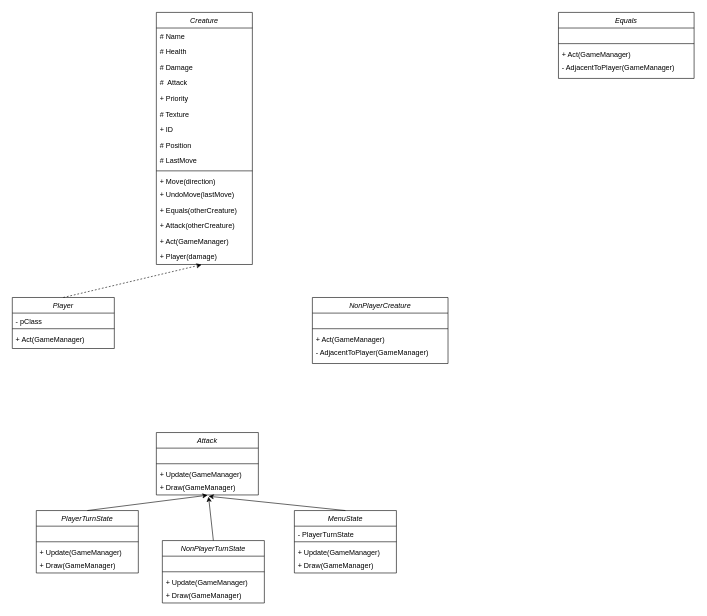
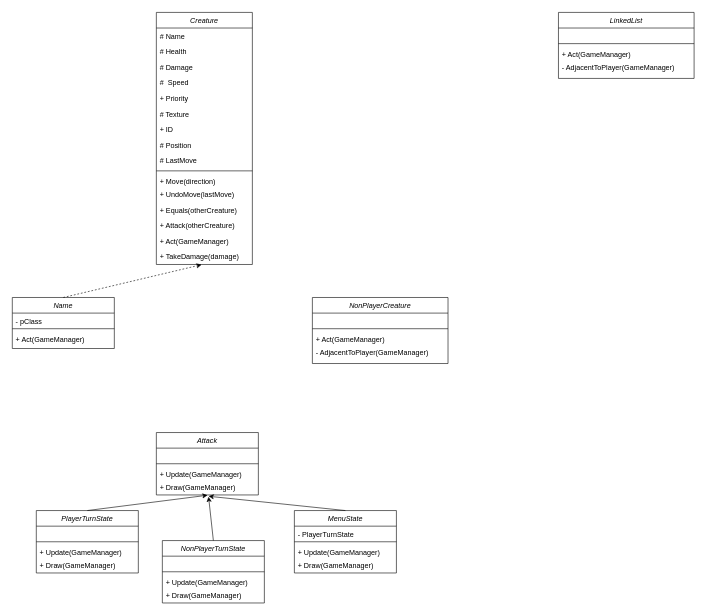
node "Equals": label "Equals" -> "LinkedList"
node "# Attack": label "# Attack" -> "# Speed"
node "+ Player(damage)": label "+ Player(damage)" -> "+ TakeDamage(damage)"
node "Player": label "Player" -> "Name"
